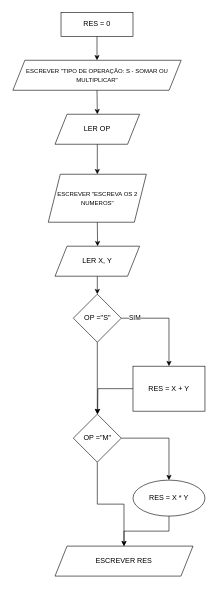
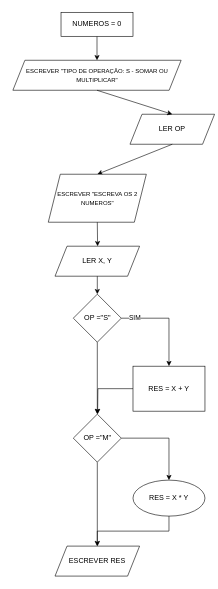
node "RES = 0": label "RES = 0" -> "NUMEROS = 0"
node "LER OP": moved (97, 129) -> (172, 129)
node "ESCREVER RES": size 138x30 -> 85x30
